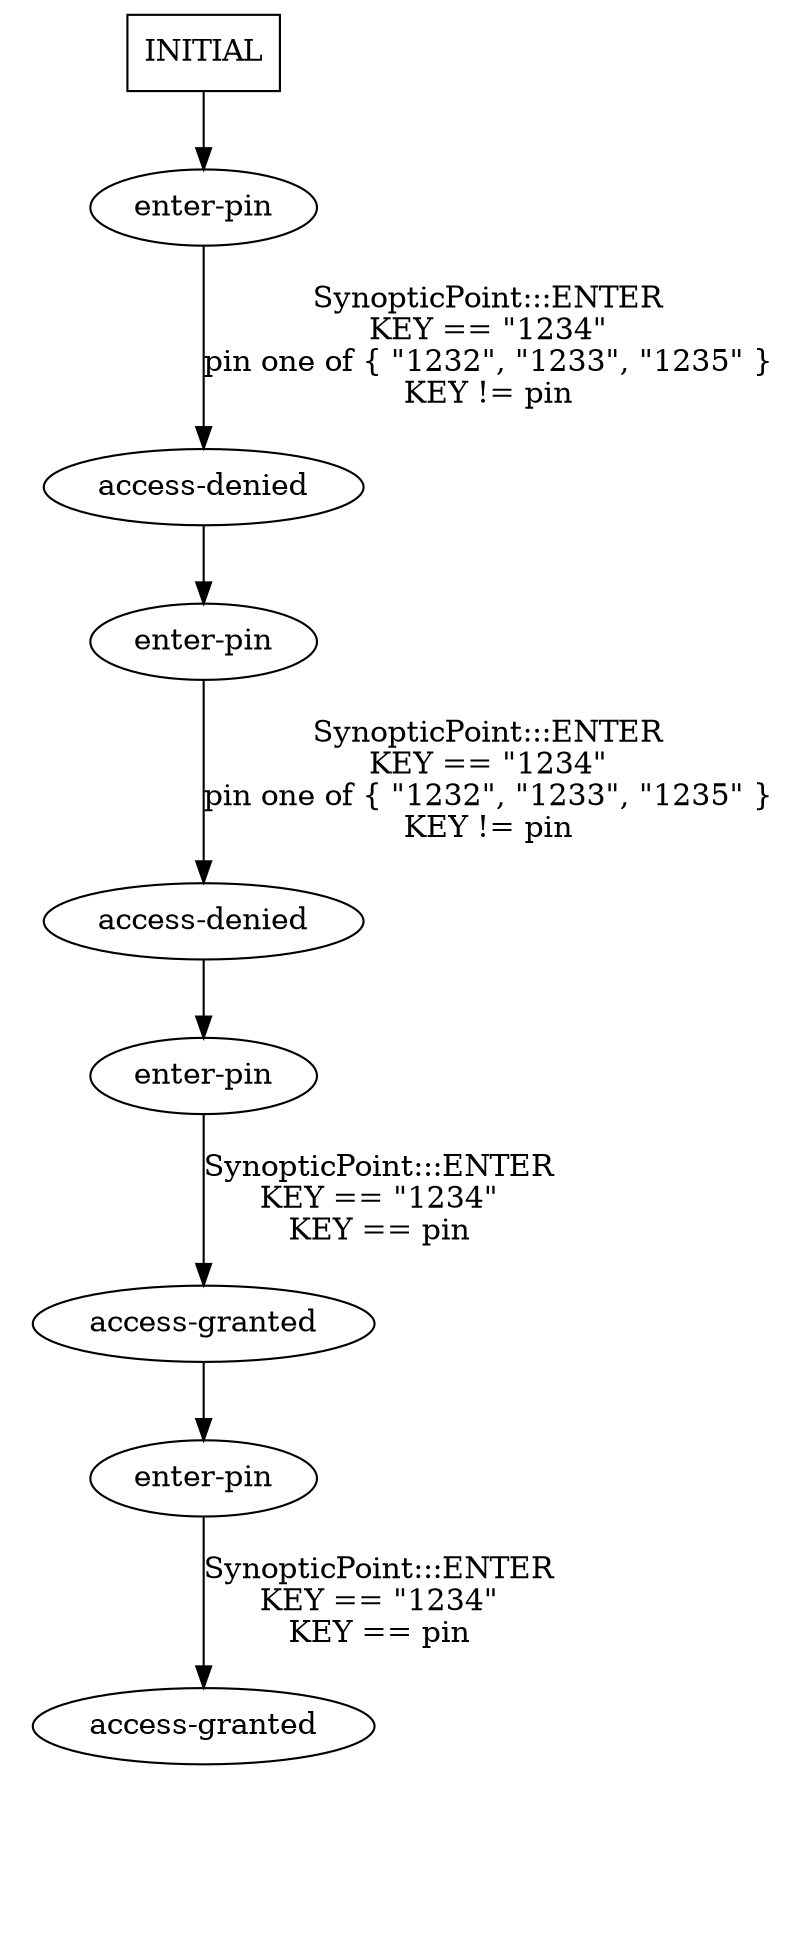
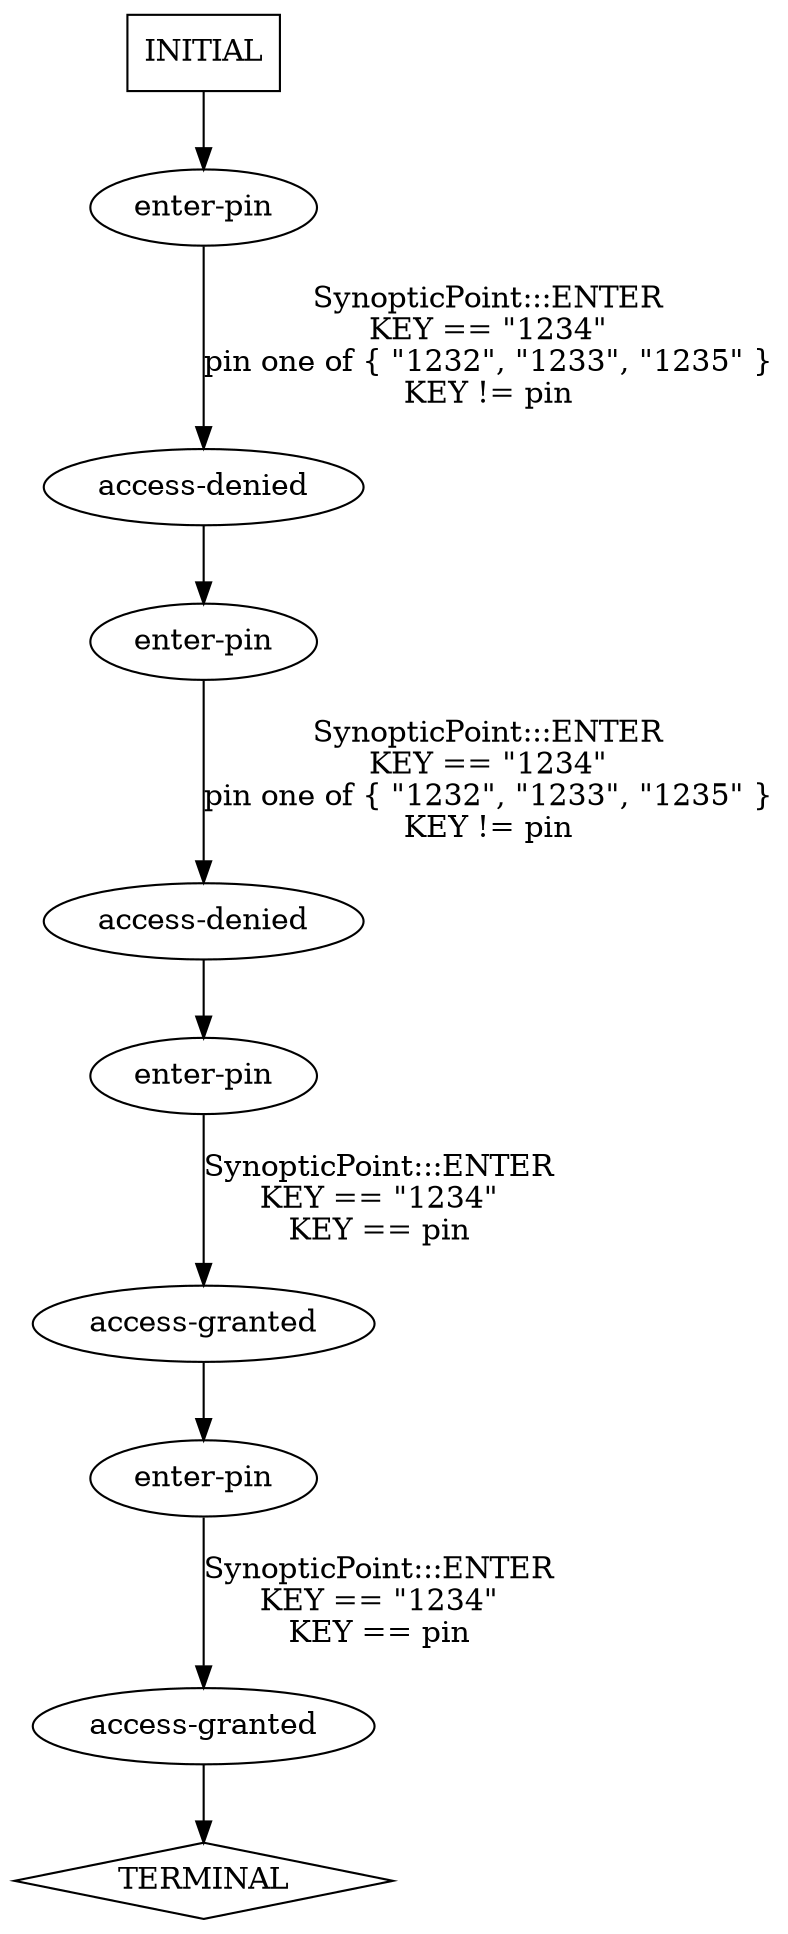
node "TERMINAL": added
